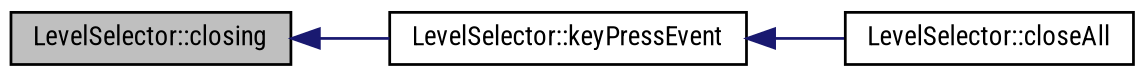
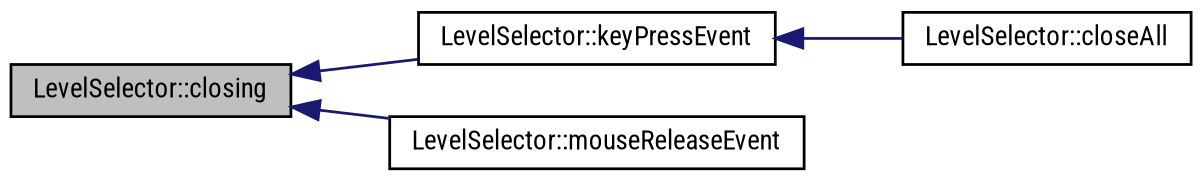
node "LevelSelector::mouseReleaseEvent": added
